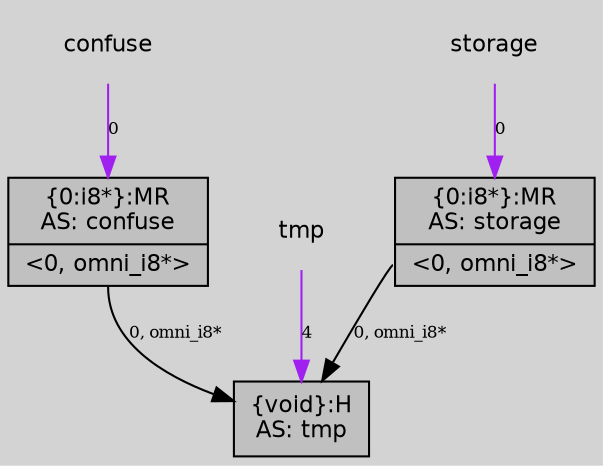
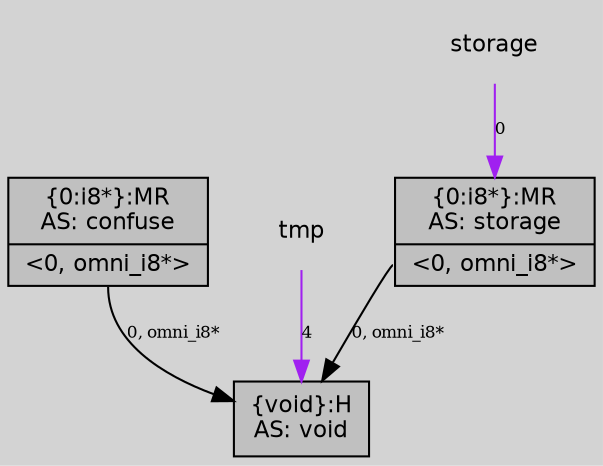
node "confuse": removed
node "{void}:H": text "AS: tmp" -> "AS: void"
